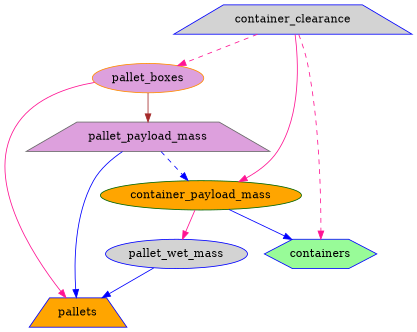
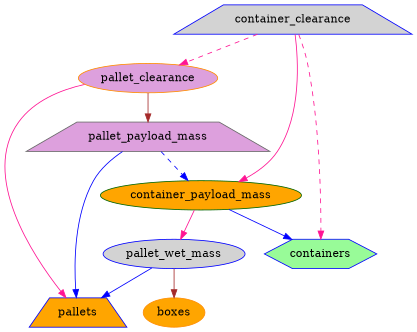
node "pallet_boxes": label "pallet_boxes" -> "pallet_clearance"
node "boxes": added
